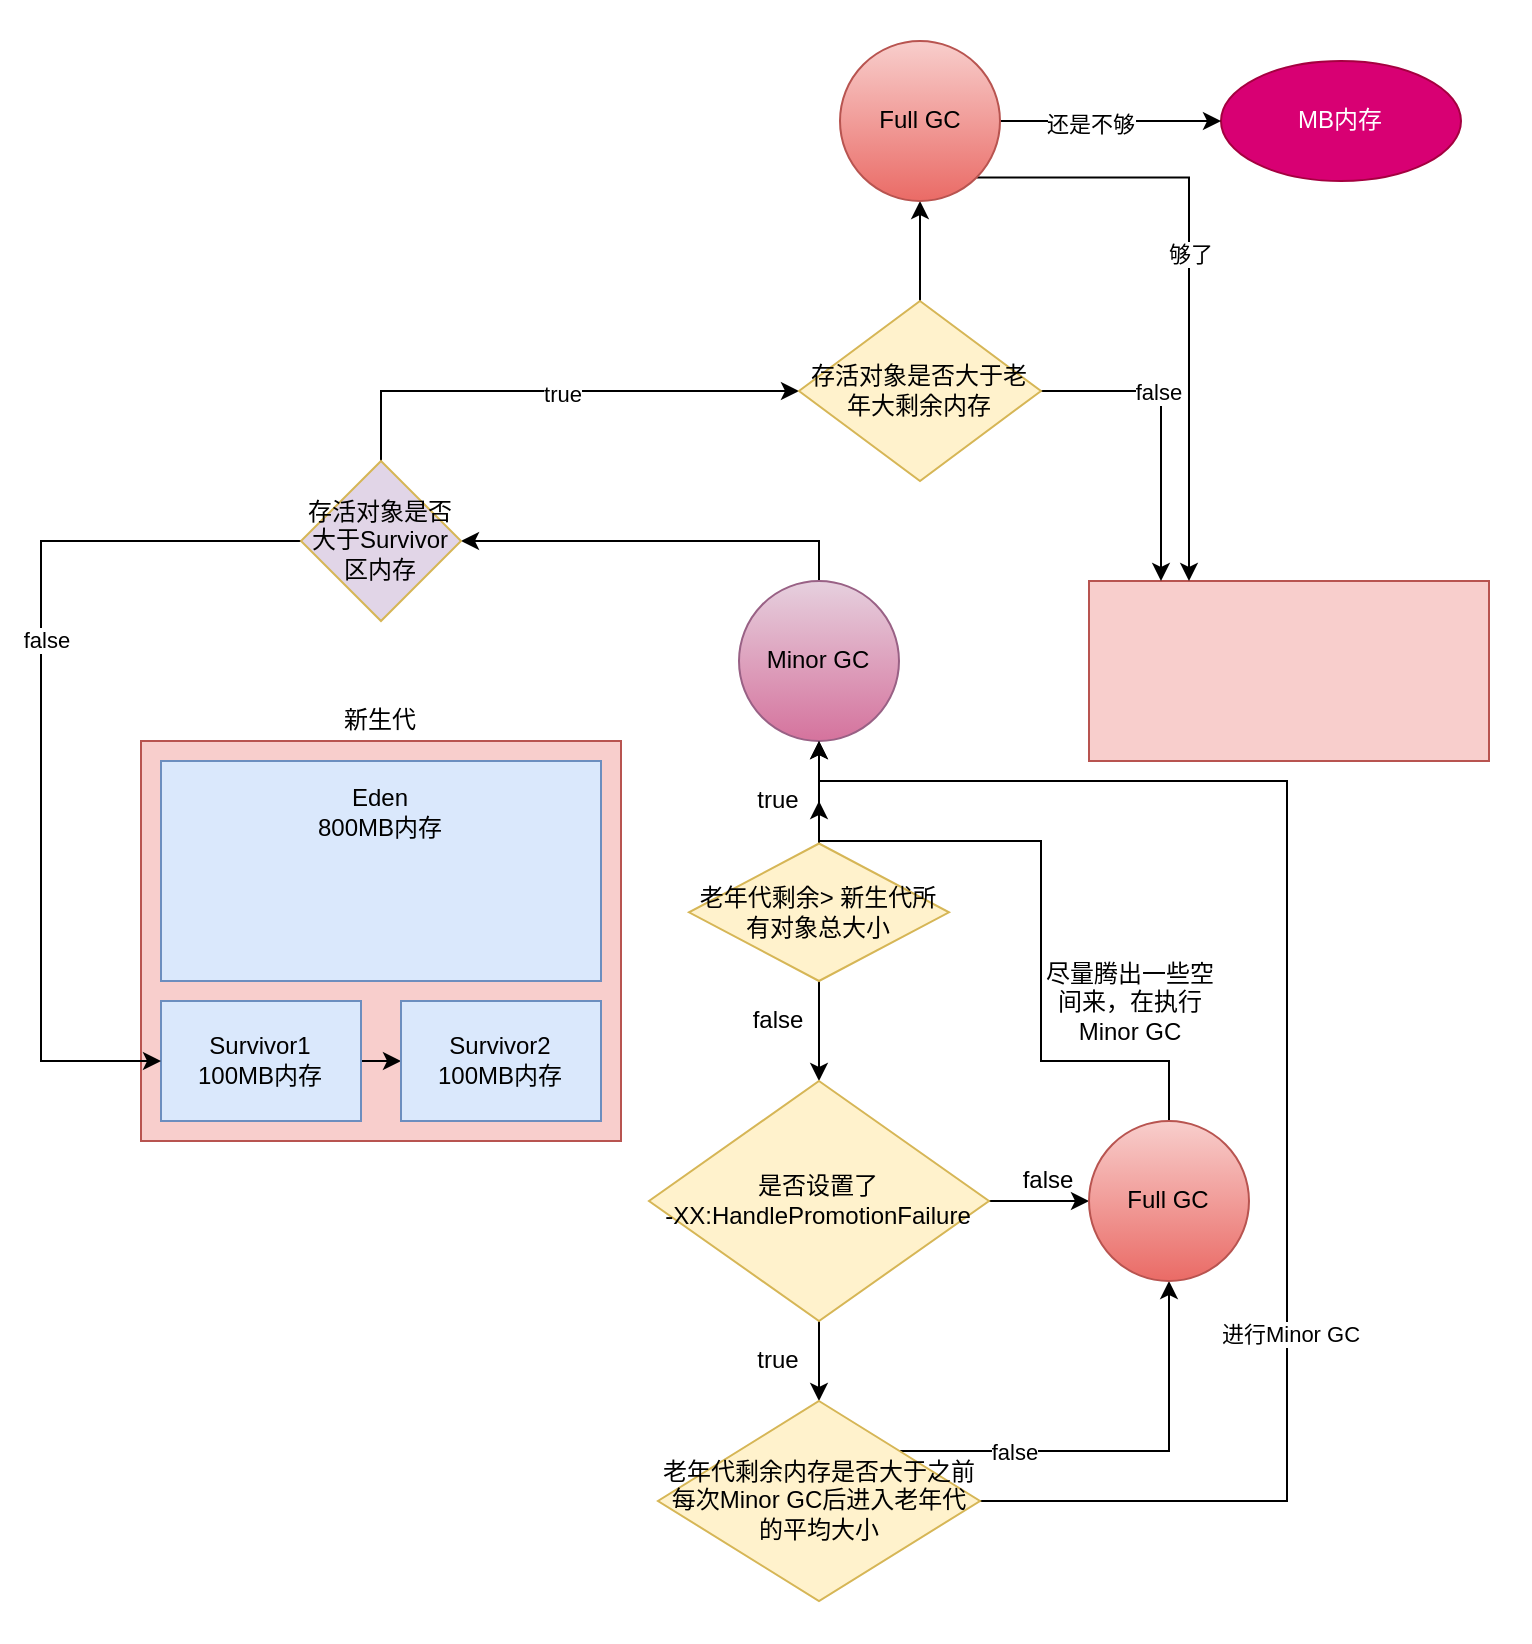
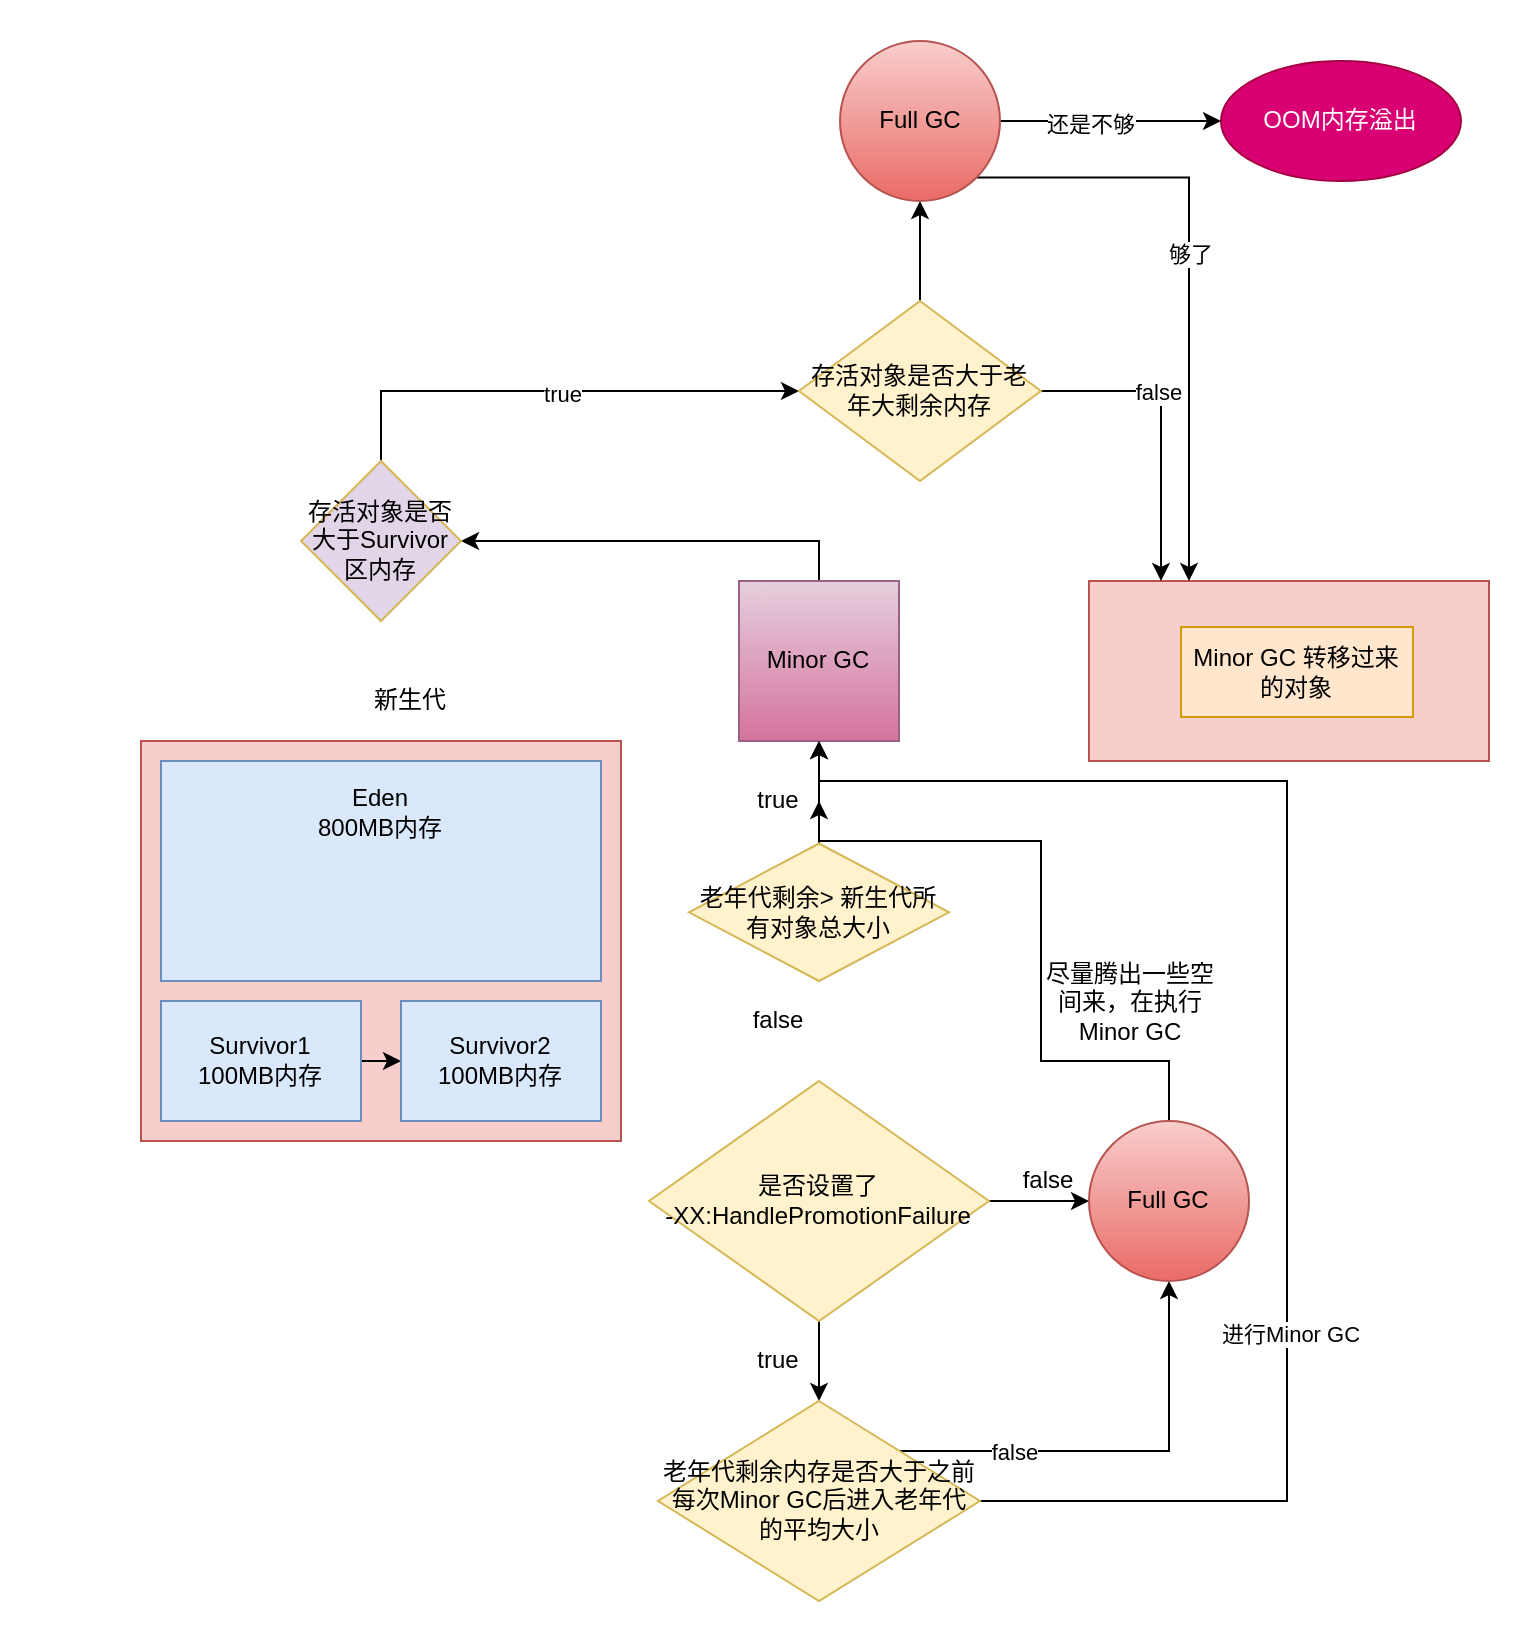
node "MB内存": label "MB内存" -> "OOM内存溢出"
node "Minor GC": shape ellipse -> rectangle
node "Minor GC 转移过来的对象": added
node "新生代": moved (381, 721) -> (411, 701)
edge "存活对象是否大于Survivor区内存" -> "Survivor1 100MB内存": removed, label "false"
edge "老年代剩余> 新生代所有对象总大小" -> "是否设置了 -XX:HandlePromotionFailure": removed
